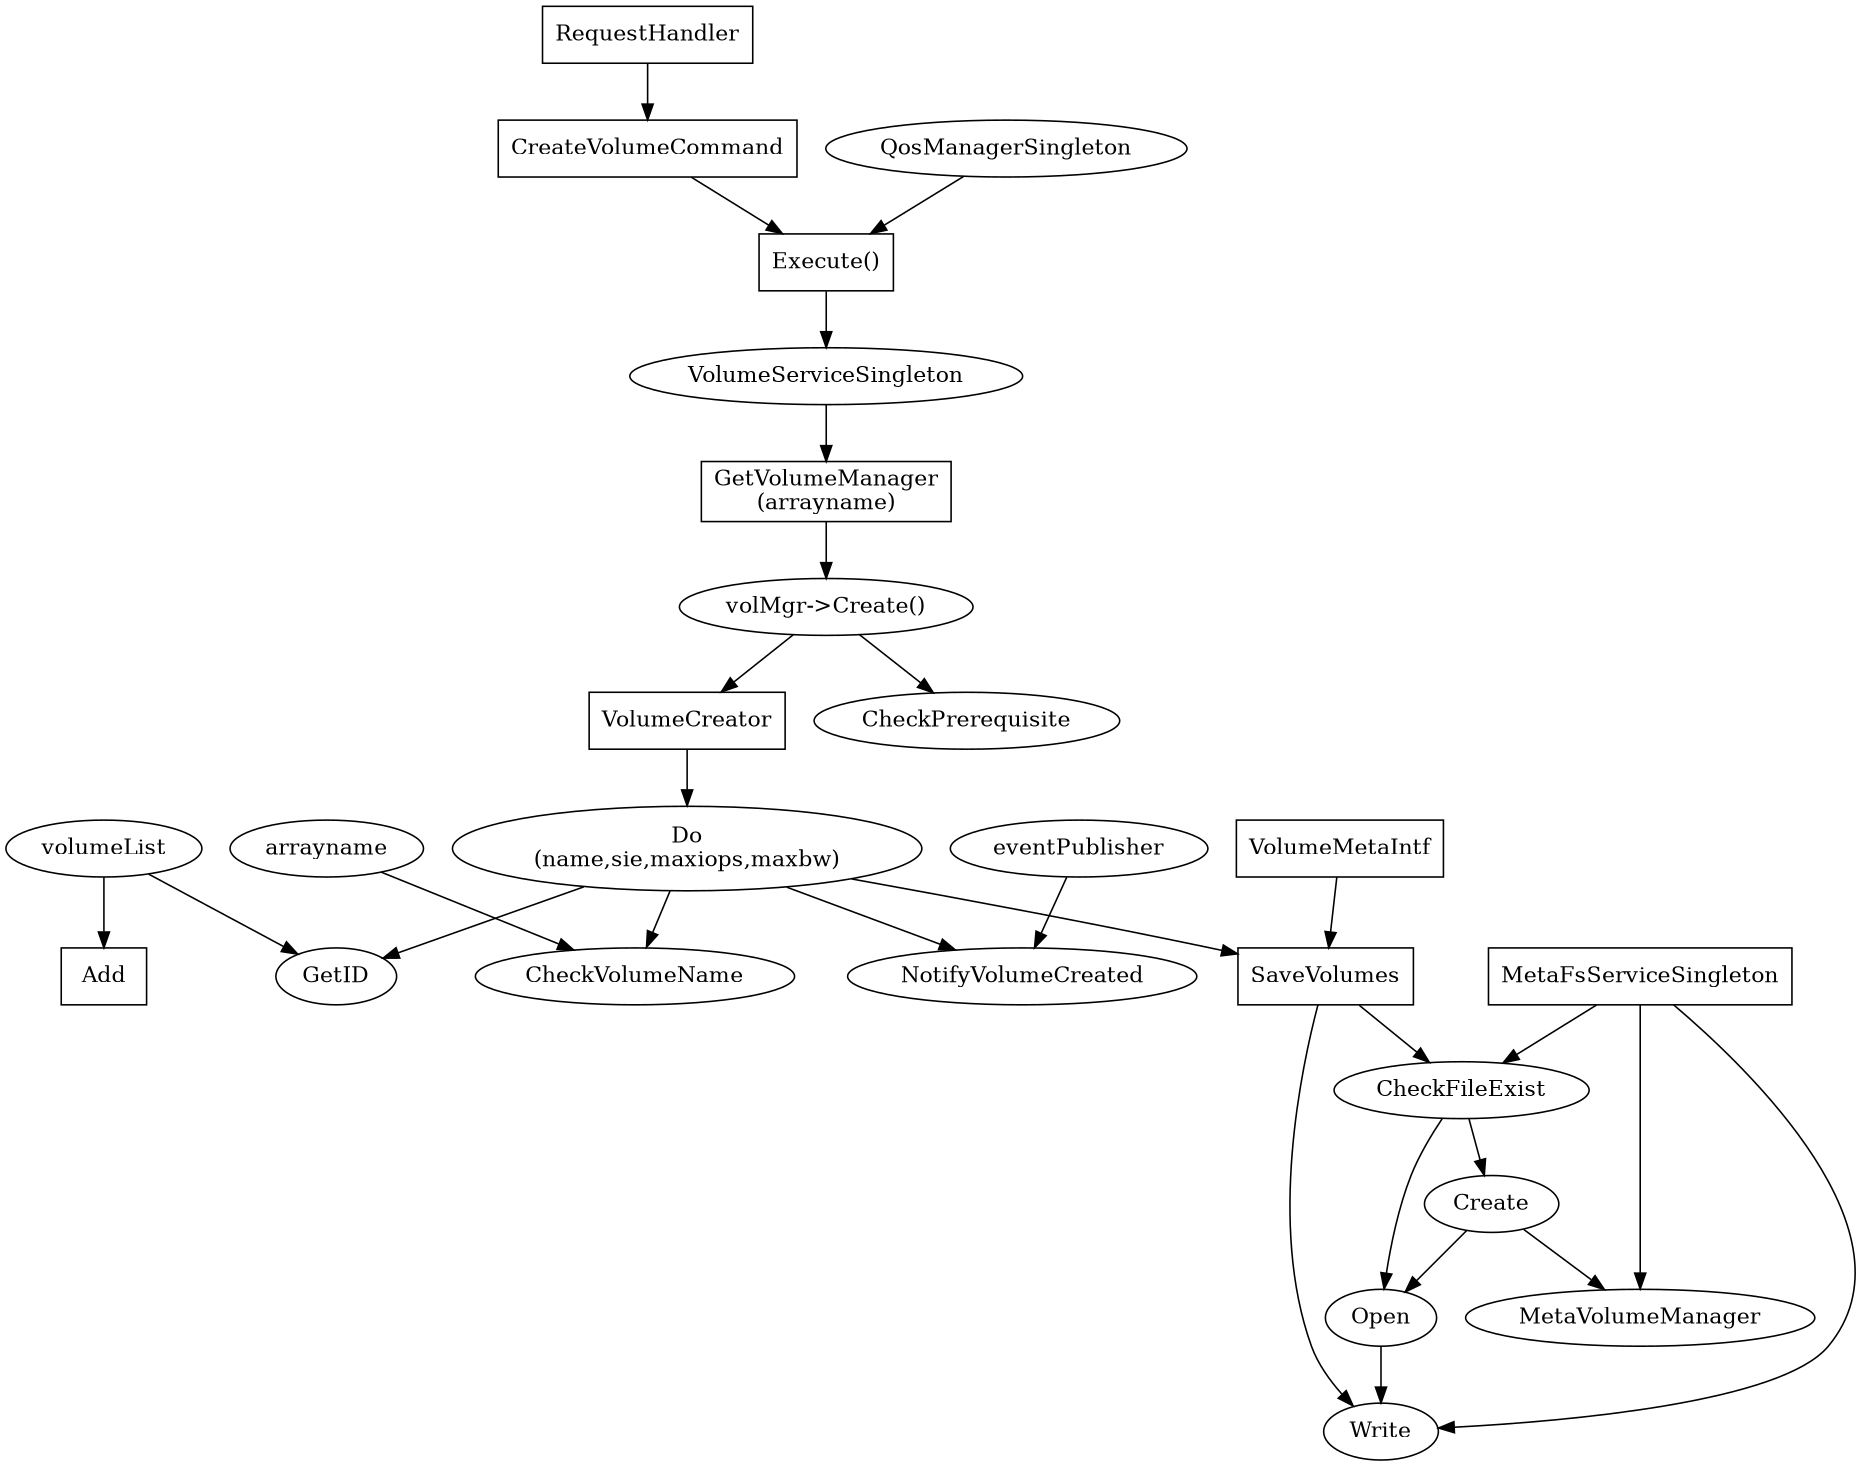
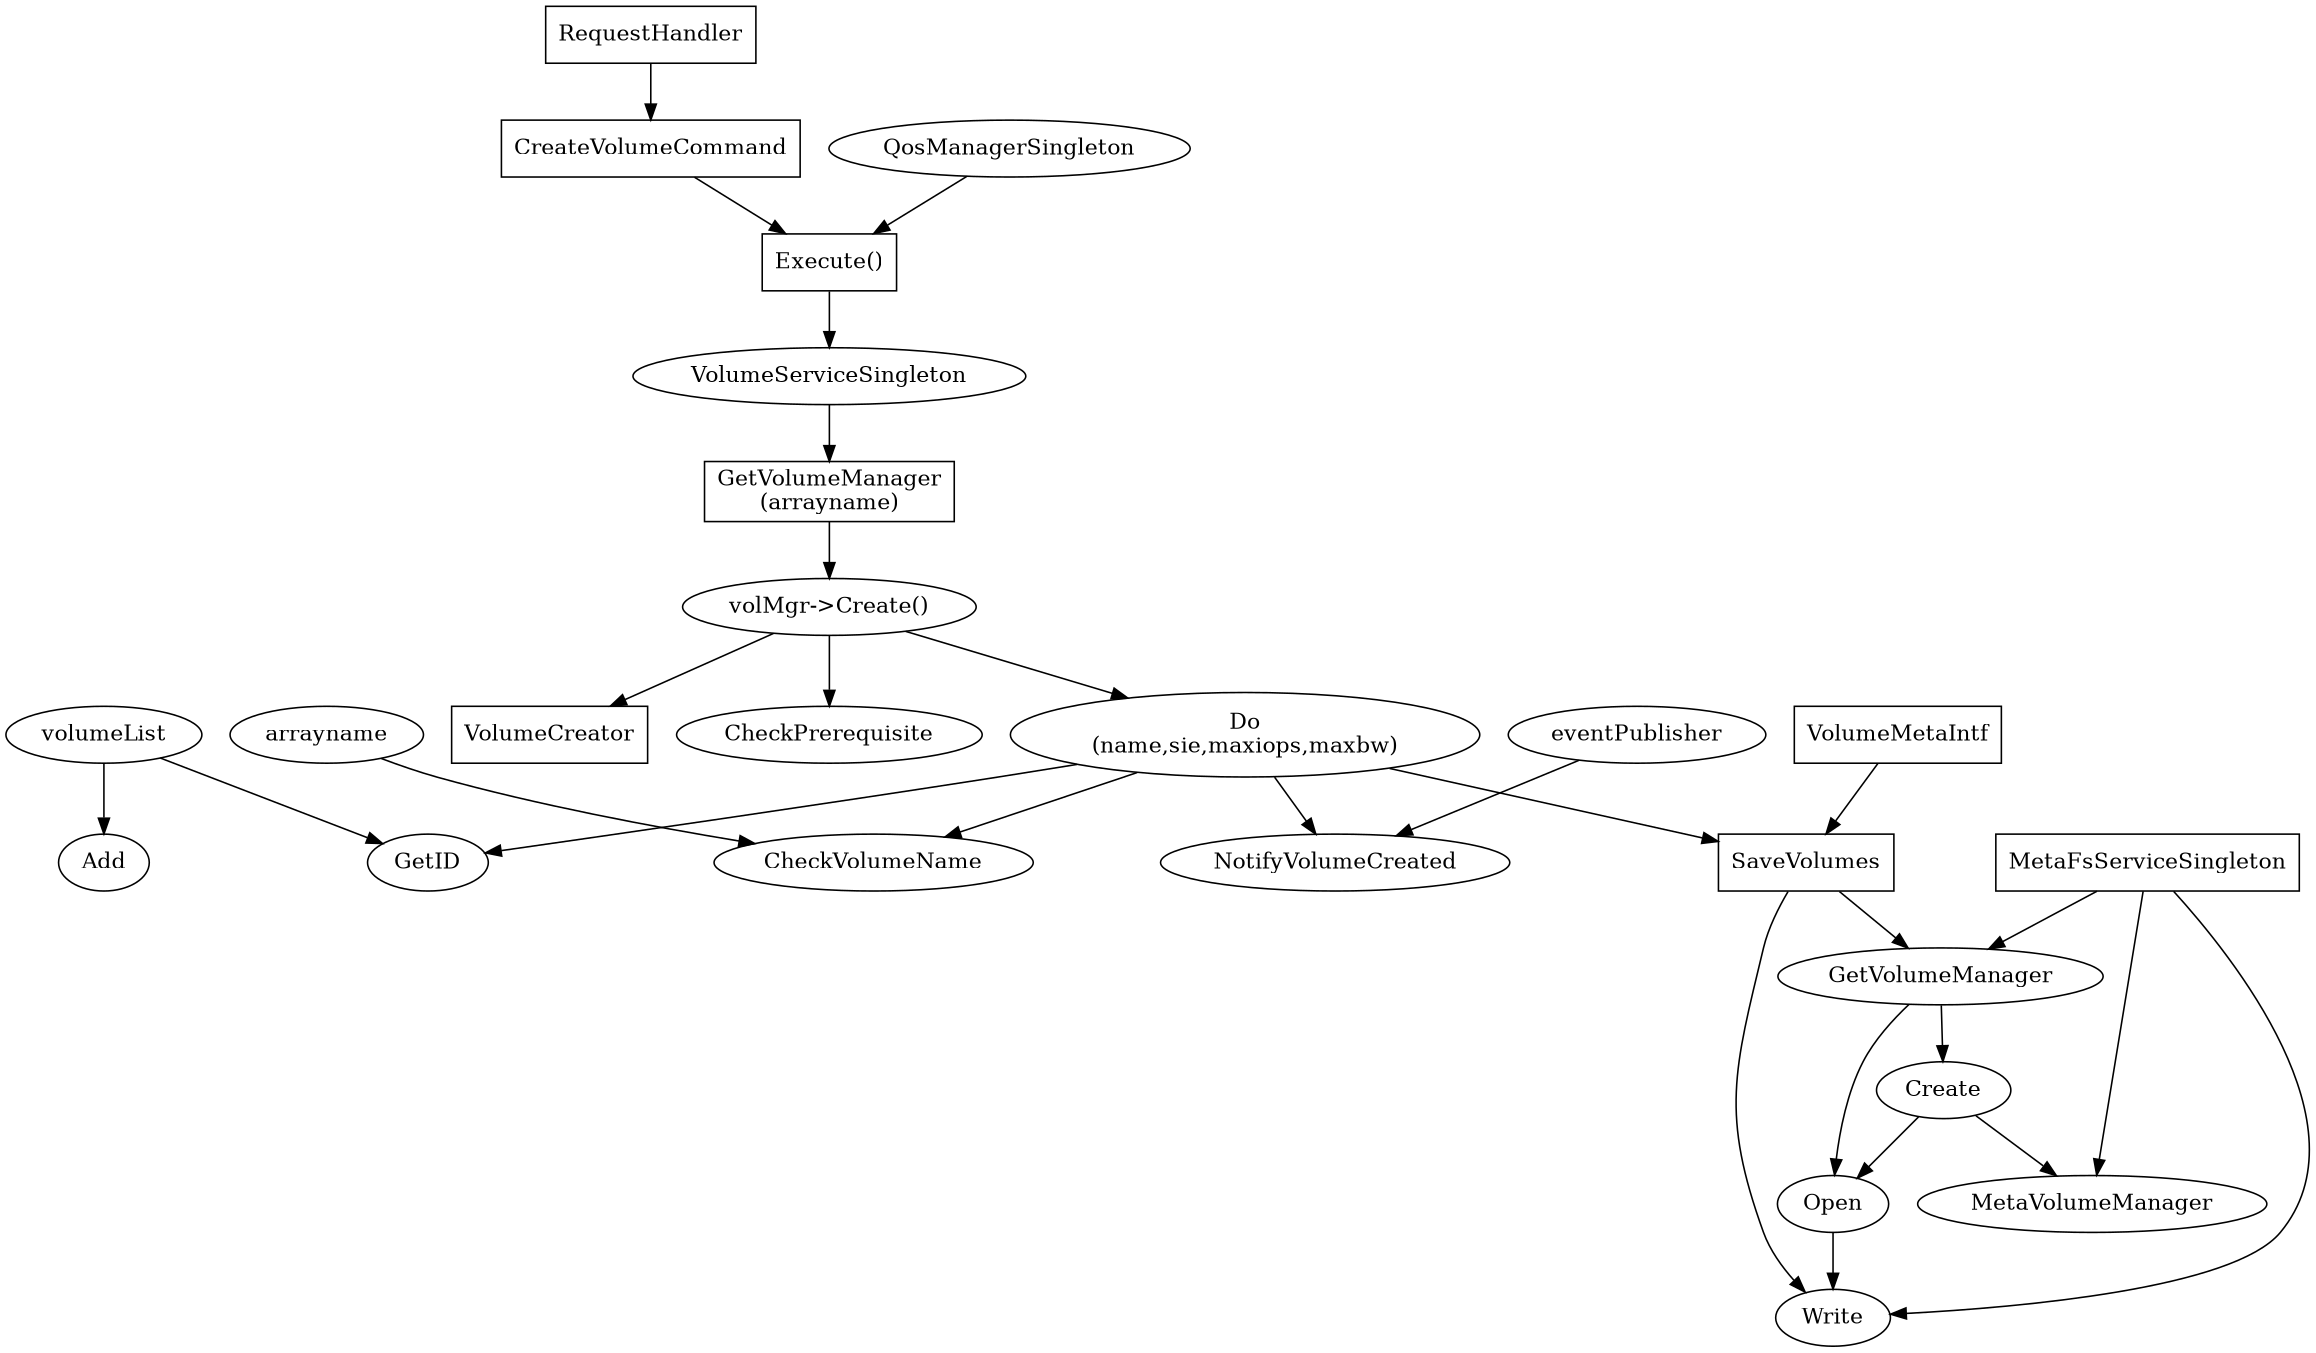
edge "VolumeCreator" -> "Do (name,sie,maxiops,maxbw)": now "volMgr->Create()" -> "Do (name,sie,maxiops,maxbw)"
node "Add": shape box -> ellipse
node "CheckFileExist": label "CheckFileExist" -> "GetVolumeManager"
